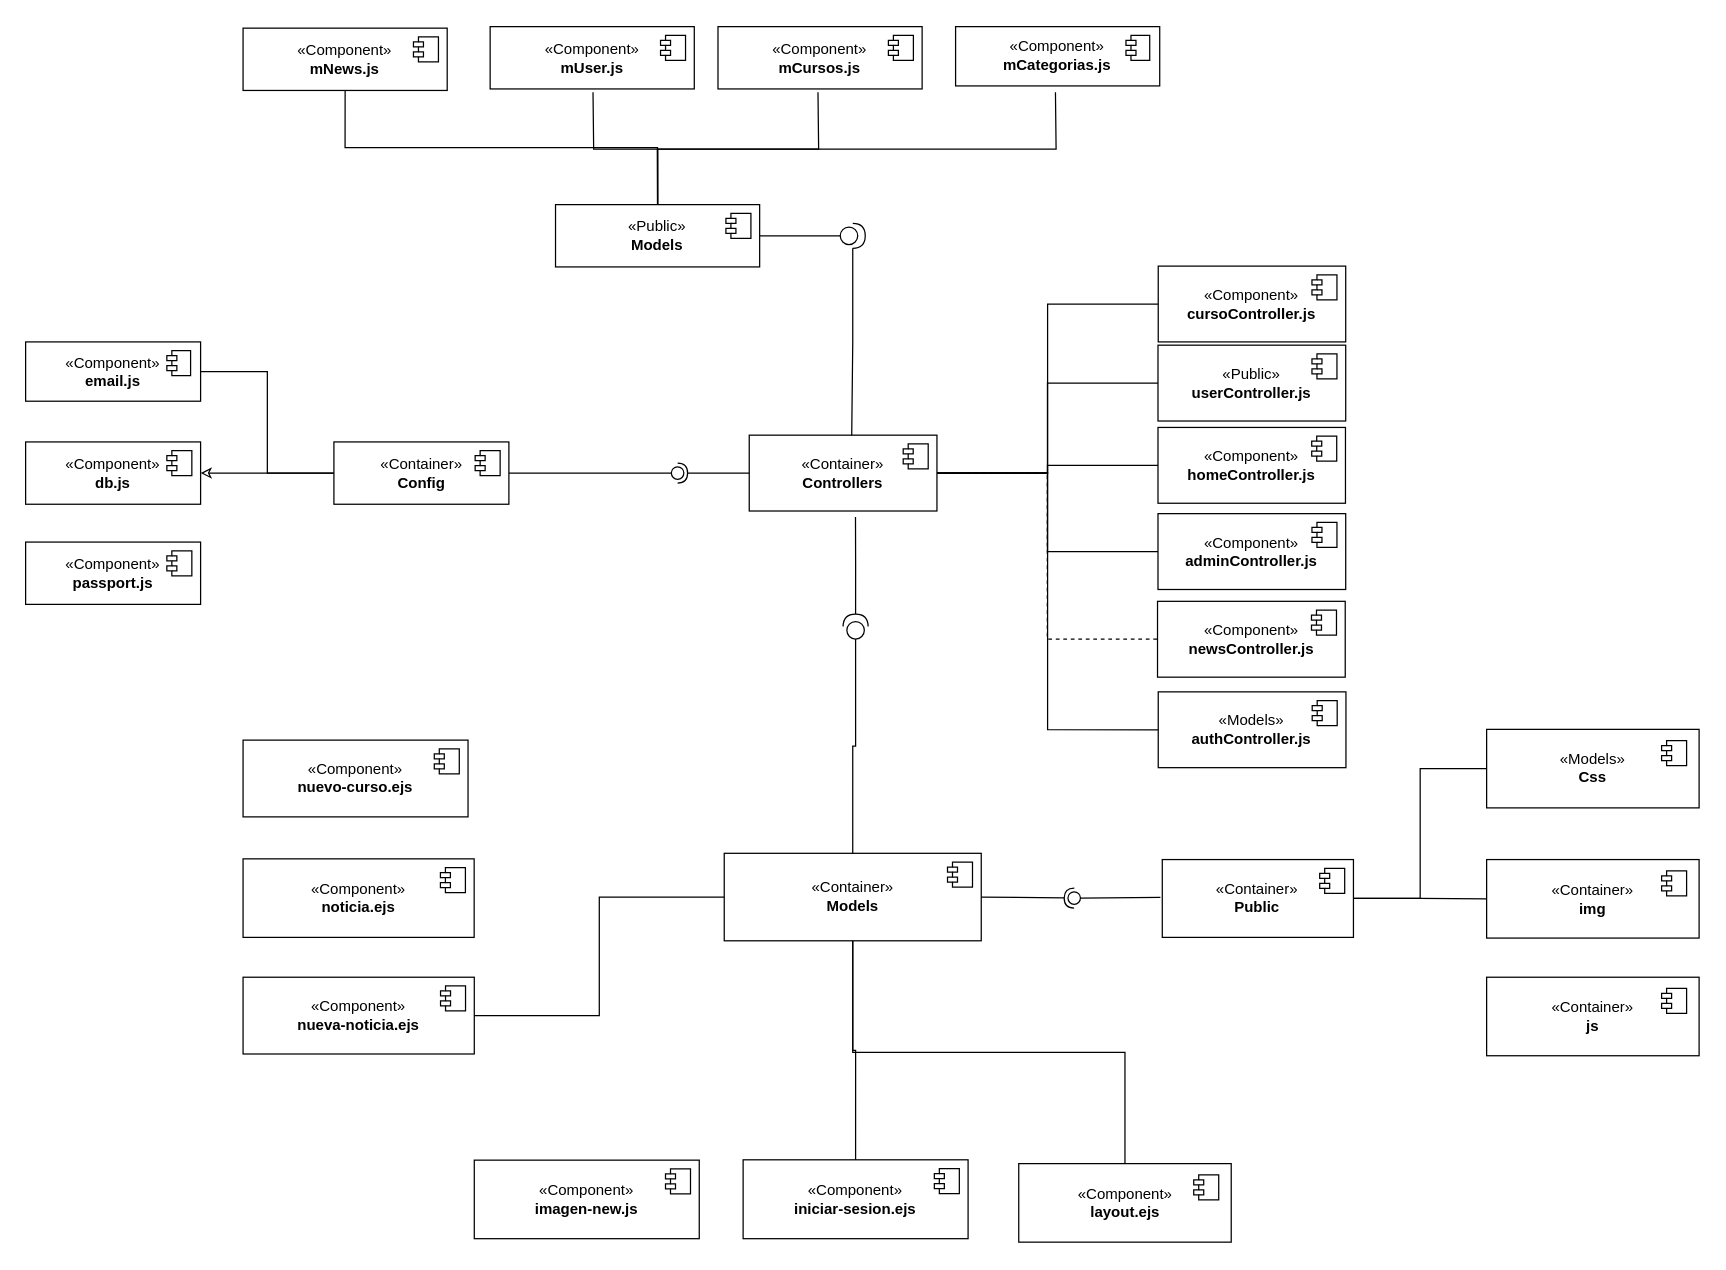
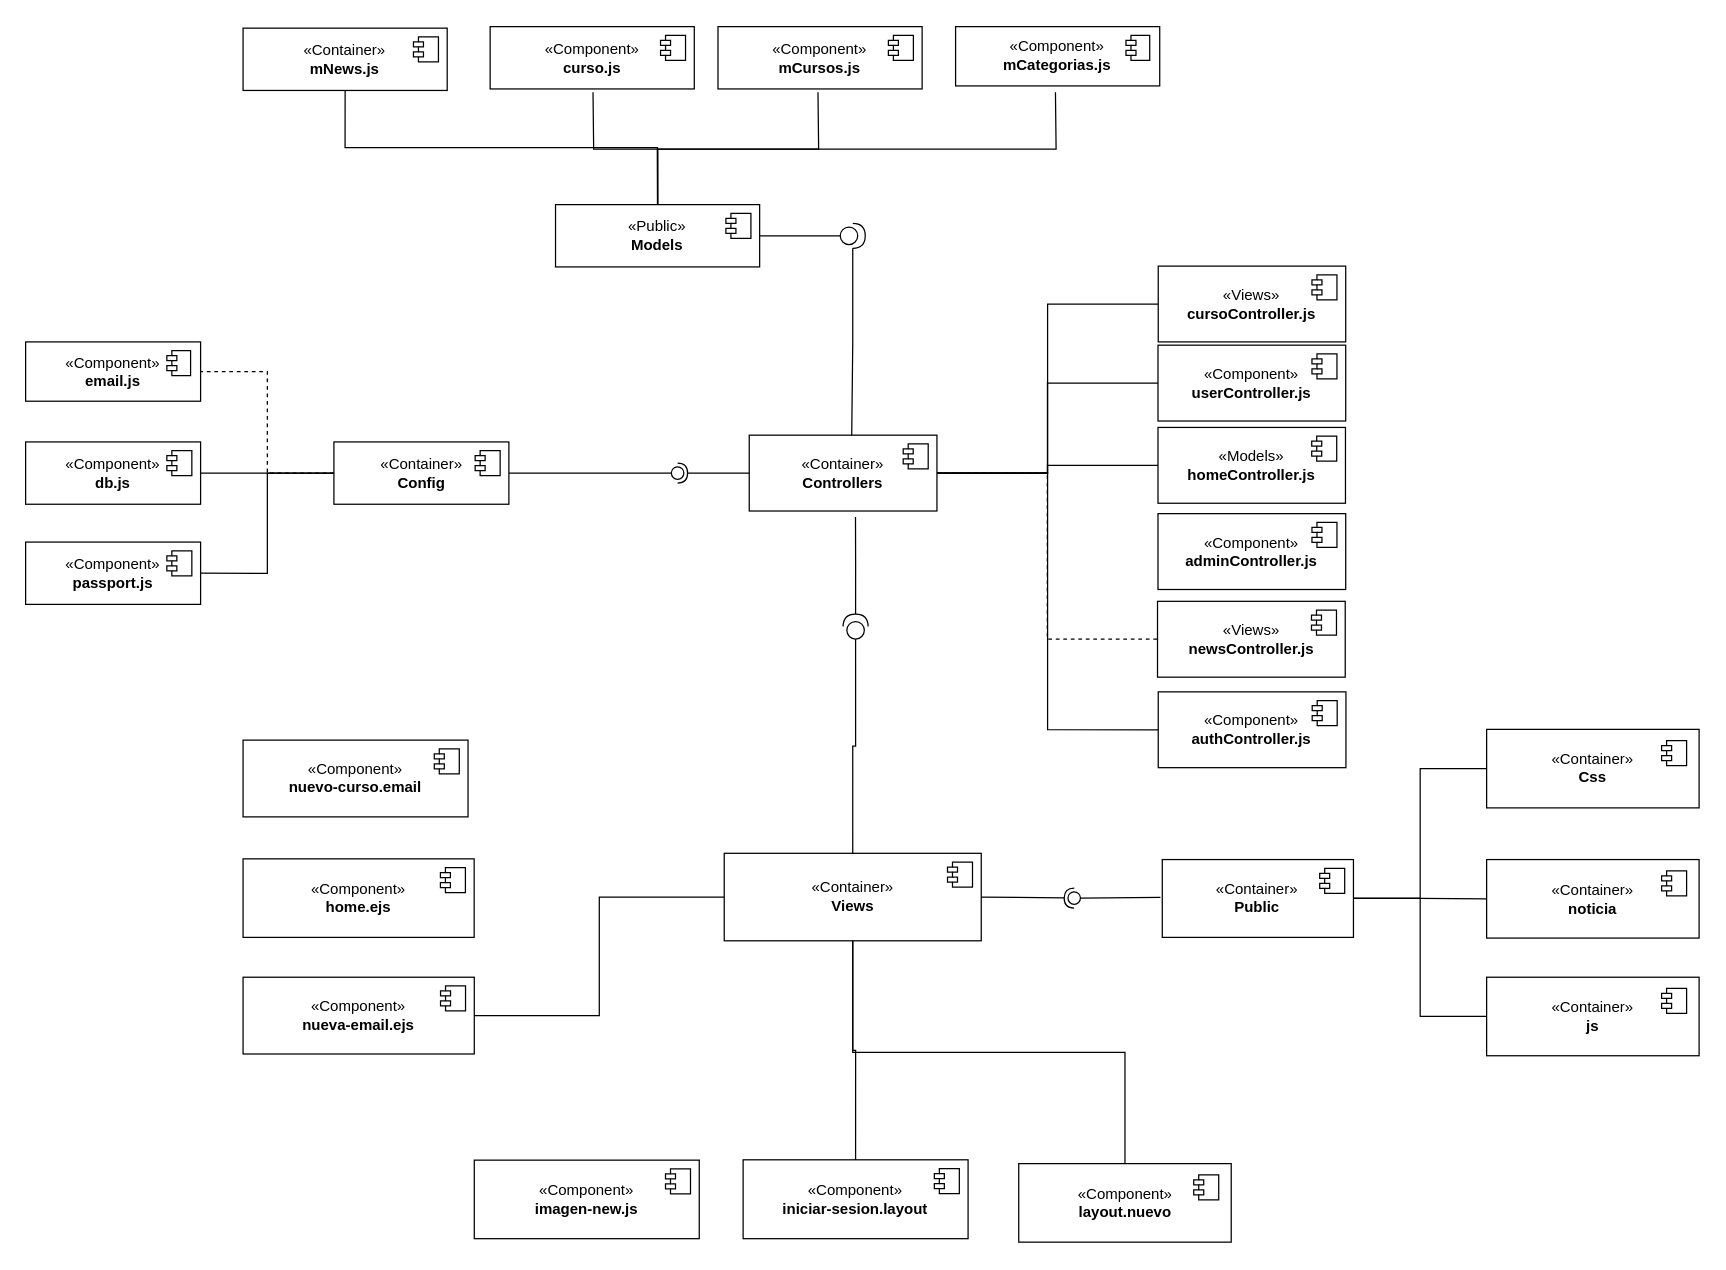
node "«Component» mUser.js": label "«Component» mUser.js" -> "«Component» curso.js"
node "«Component» mNews.js": label "«Component» mNews.js" -> "«Container» mNews.js"
node "«Component» cursoController.js": label "«Component» cursoController.js" -> "«Views» cursoController.js"
node "«Public» userController.js": label "«Public» userController.js" -> "«Component» userController.js"
edge "«Component» email.js" -- "«Container» Config": style solid -> dashed
node "«Component» homeController.js": label "«Component» homeController.js" -> "«Models» homeController.js"
edge "«Container» Config" -> "«Component» db.js": arrowhead classic -> none
edge "«Container» Controllers" -- "«Component» adminController.js": removed
edge "«Container» Config" -- "«Component» passport.js": added
node "«Component» newsController.js": label "«Component» newsController.js" -> "«Views» newsController.js"
node "«Models» authController.js": label "«Models» authController.js" -> "«Component» authController.js"
node "«Models» Css": label "«Models» Css" -> "«Container» Css"
node "«Component» nuevo-curso.ejs": label "«Component» nuevo-curso.ejs" -> "«Component» nuevo-curso.email"
node "«Container» Models": label "«Container» Models" -> "«Container» Views"
node "«Component» noticia.ejs": label "«Component» noticia.ejs" -> "«Component» home.ejs"
node "«Container» img": label "«Container» img" -> "«Container» noticia"
edge "«Container» Public" -- "«Container» js": added
node "«Component» nueva-noticia.ejs": label "«Component» nueva-noticia.ejs" -> "«Component» nueva-email.ejs"
node "«Component» iniciar-sesion.ejs": label "«Component» iniciar-sesion.ejs" -> "«Component» iniciar-sesion.layout"
node "«Component» layout.ejs": label "«Component» layout.ejs" -> "«Component» layout.nuevo"
